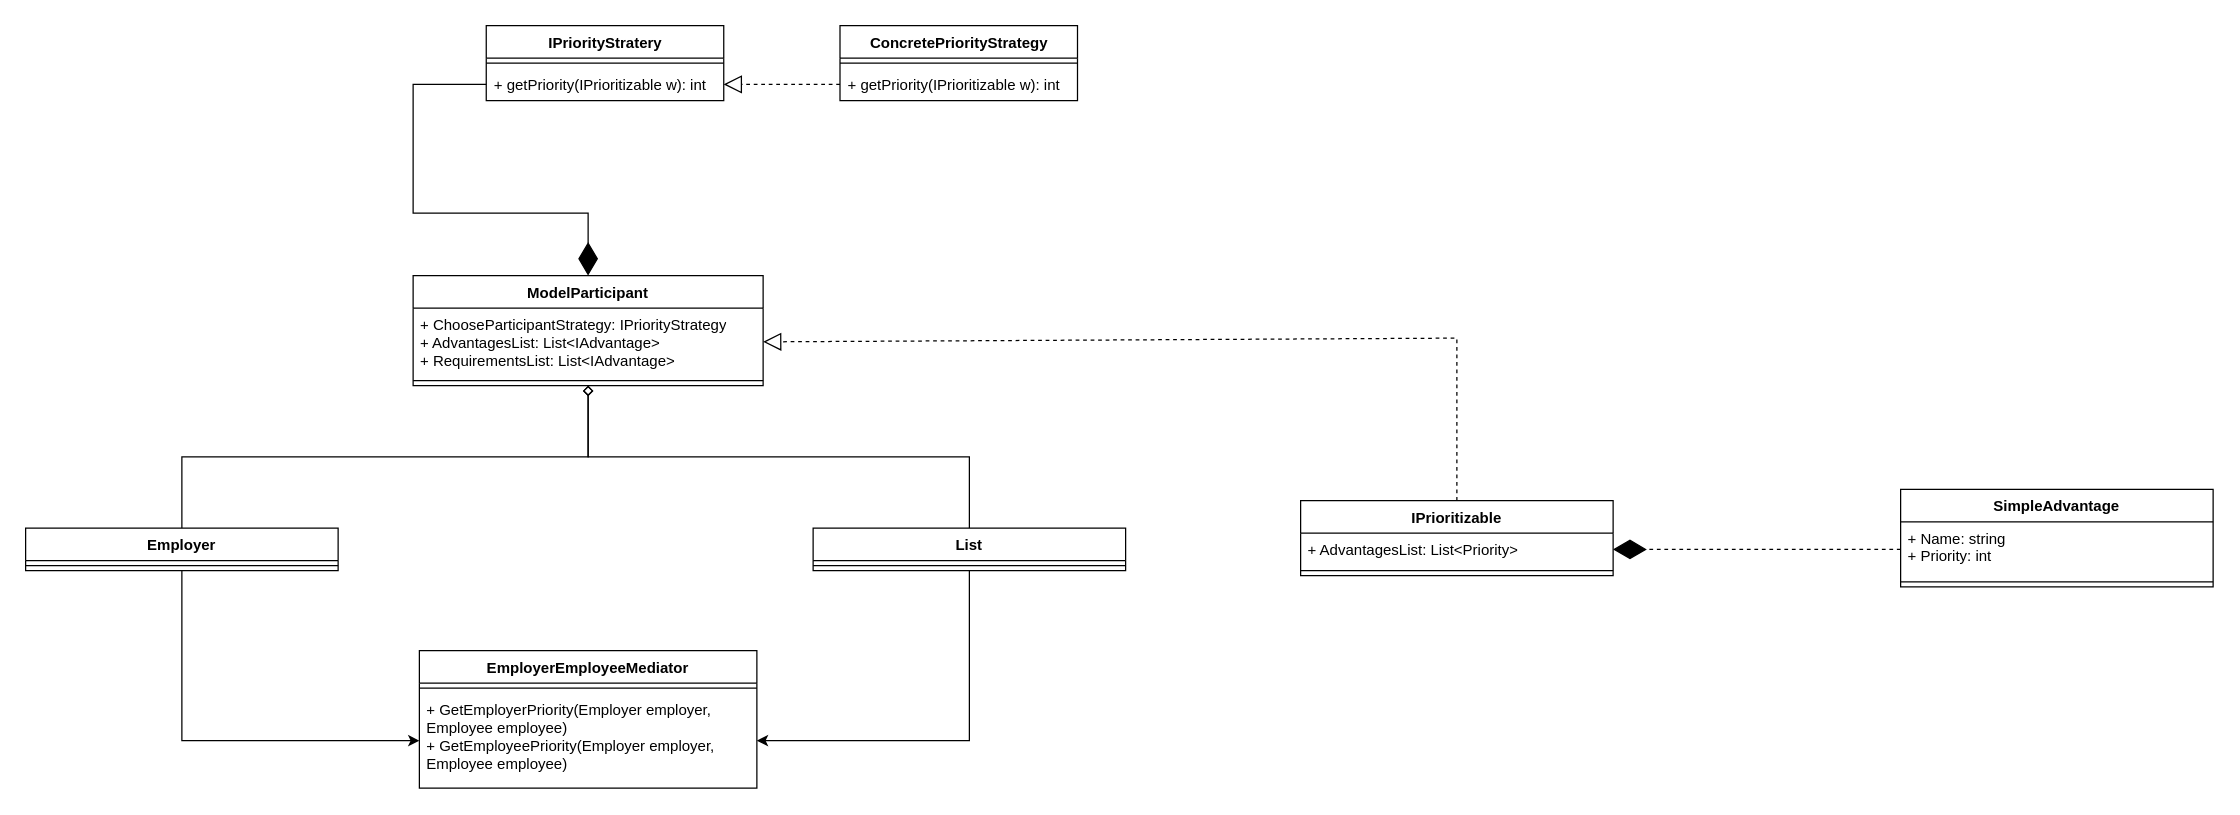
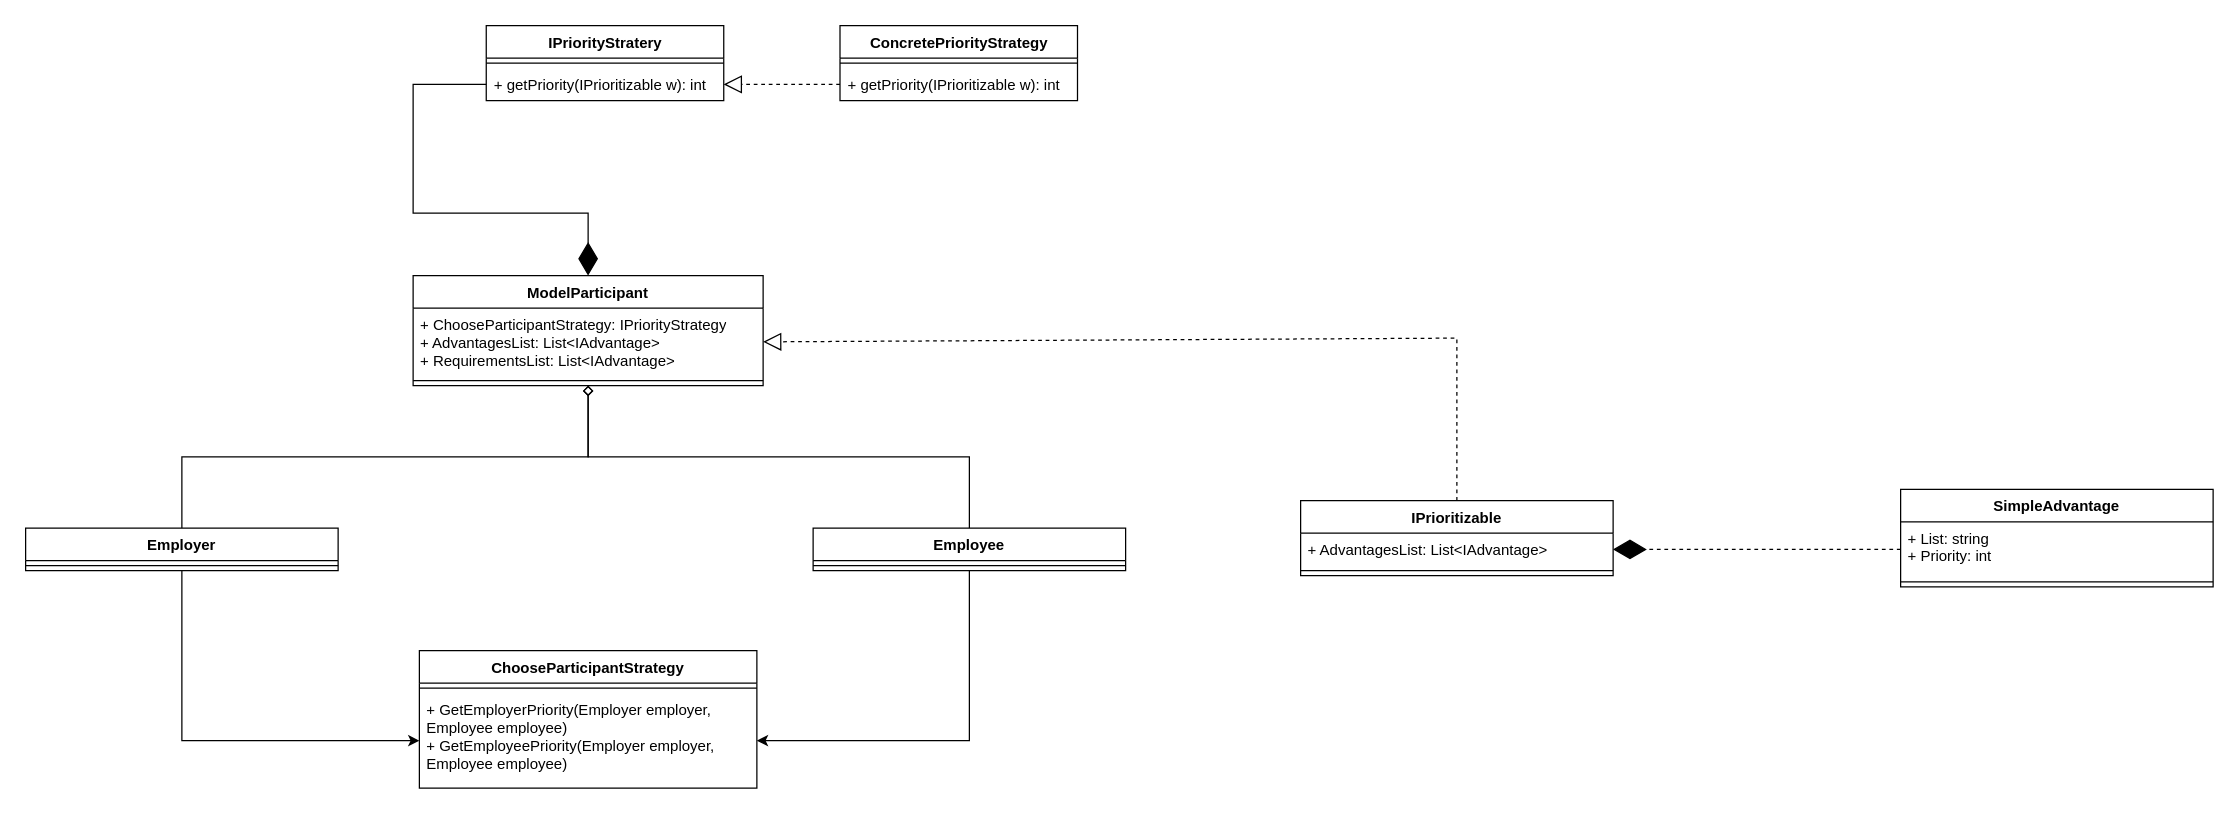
node "List": label "List" -> "Employee"
node "+ Name: string + Priority: int": label "+ Name: string + Priority: int" -> "+ List: string + Priority: int"
node "+ AdvantagesList: List<Priority>": label "+ AdvantagesList: List<Priority>" -> "+ AdvantagesList: List<IAdvantage>"
node "EmployerEmployeeMediator": label "EmployerEmployeeMediator" -> "ChooseParticipantStrategy"
